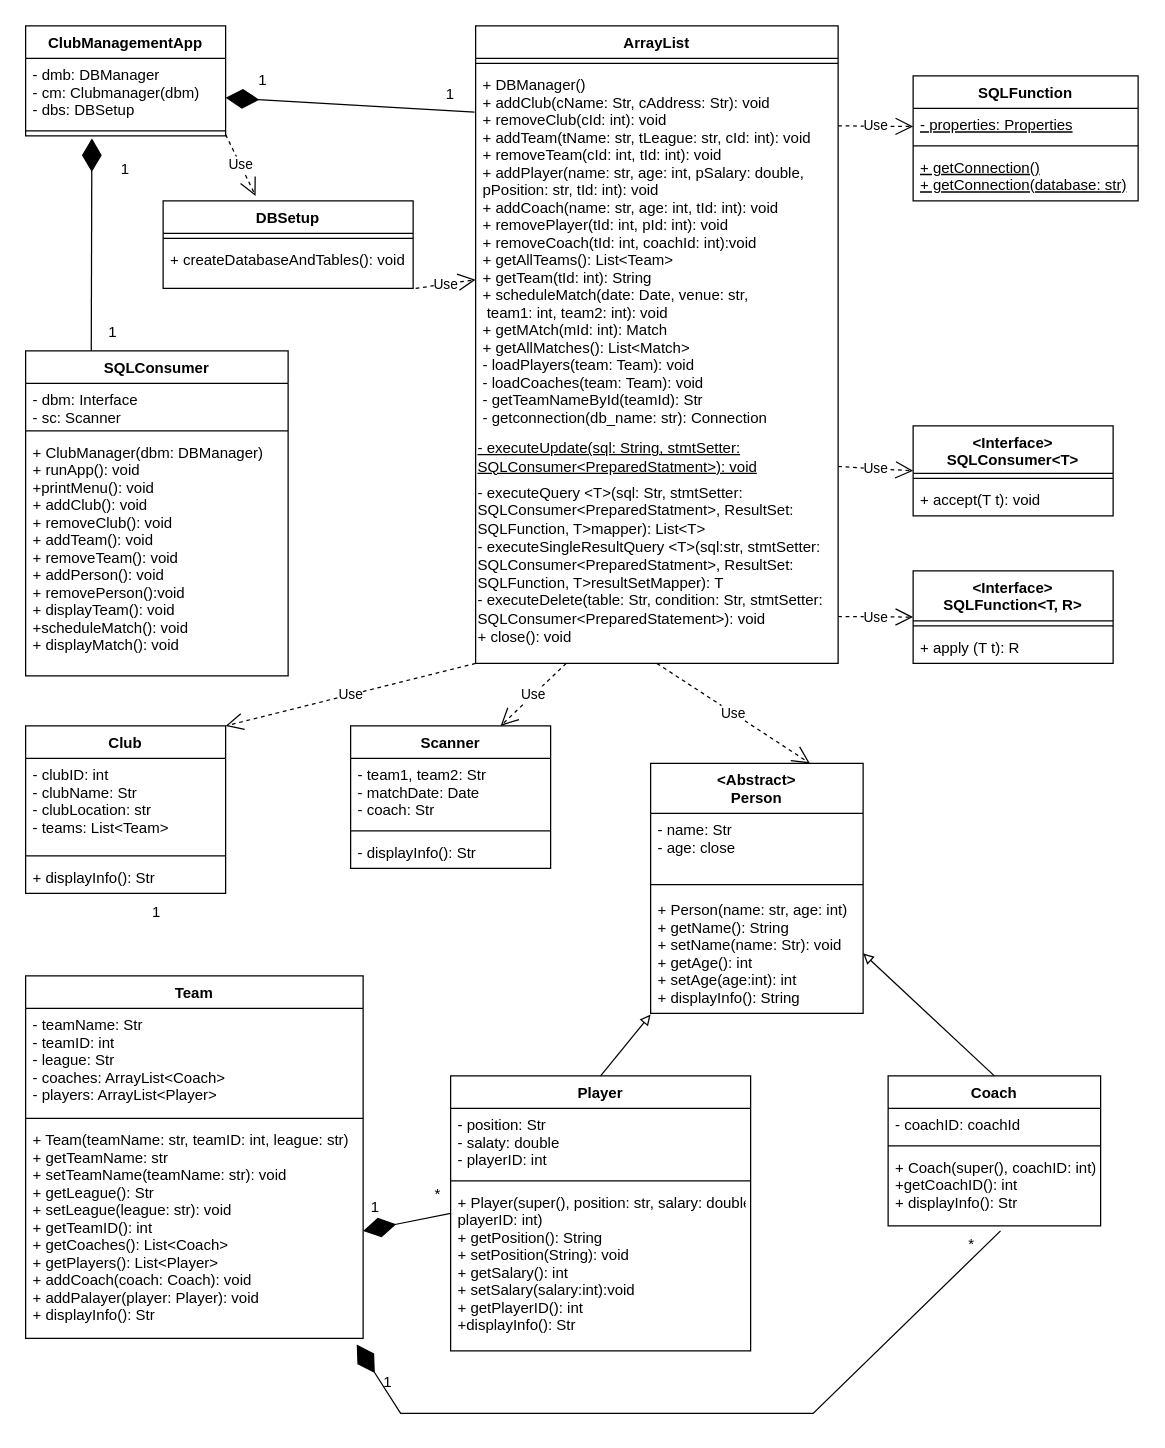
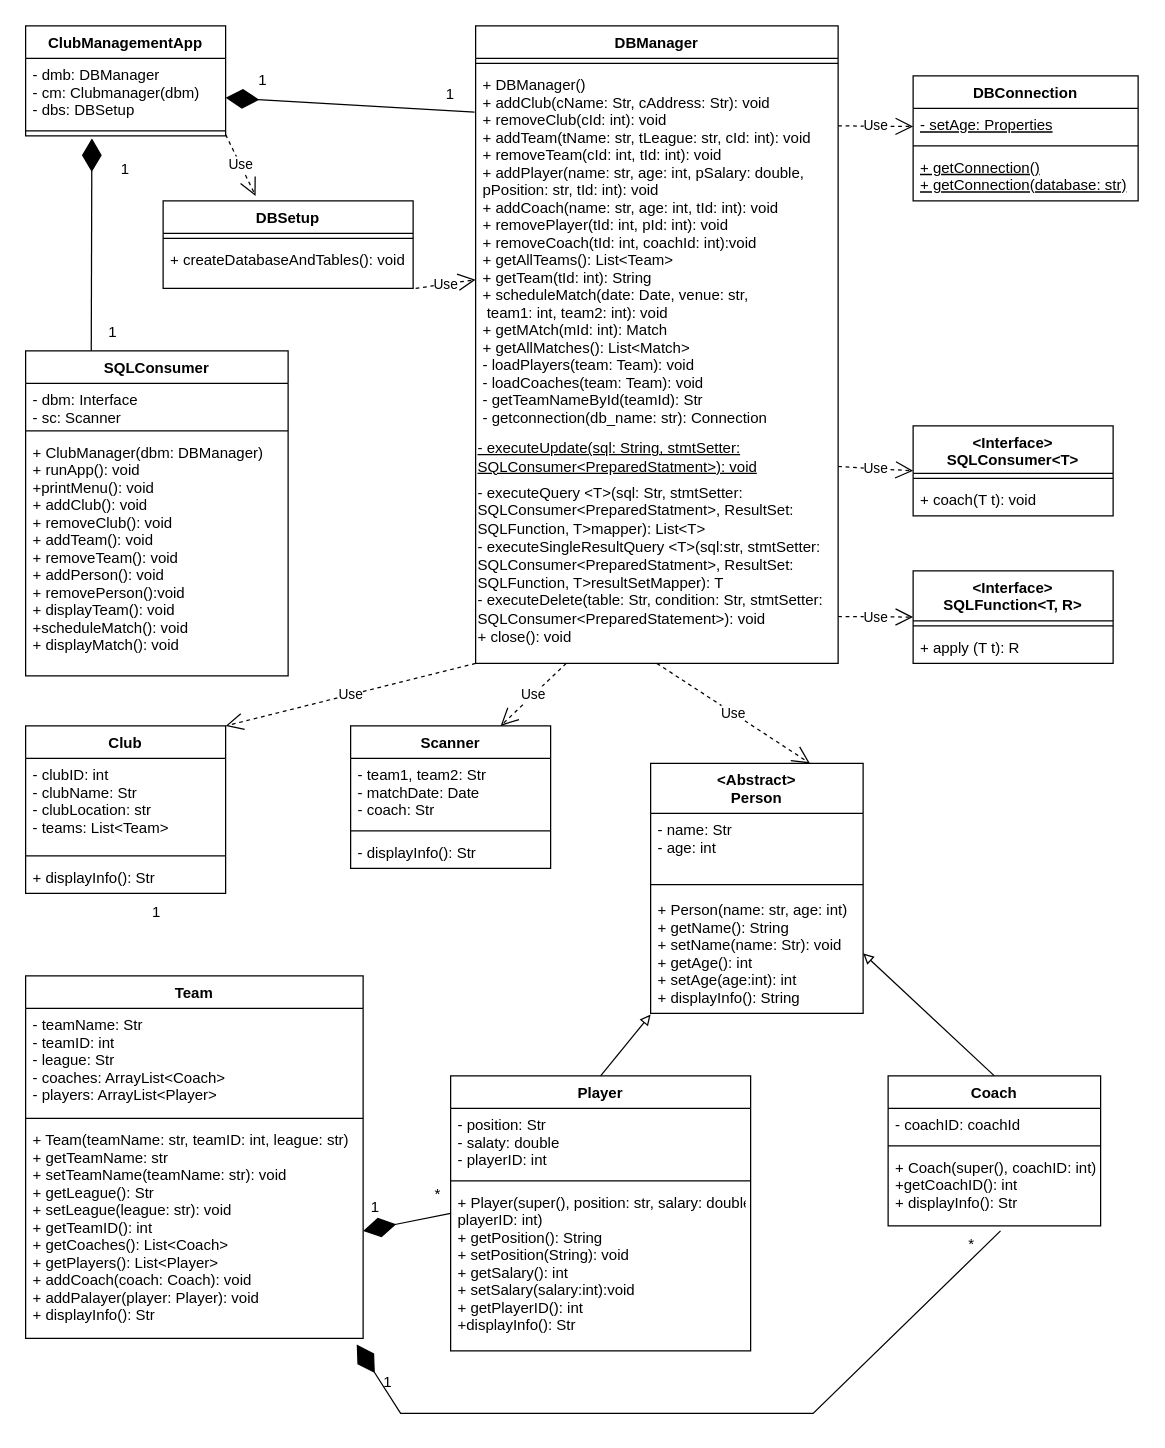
node "ArrayList": label "ArrayList" -> "DBManager"
node "SQLFunction": label "SQLFunction" -> "DBConnection"
node "- properties: Properties": label "- properties: Properties" -> "- setAge: Properties"
node "+ accept(T t): void": label "+ accept(T t): void" -> "+ coach(T t): void"
node "- name: Str - age: close": label "- name: Str - age: close" -> "- name: Str - age: int"
